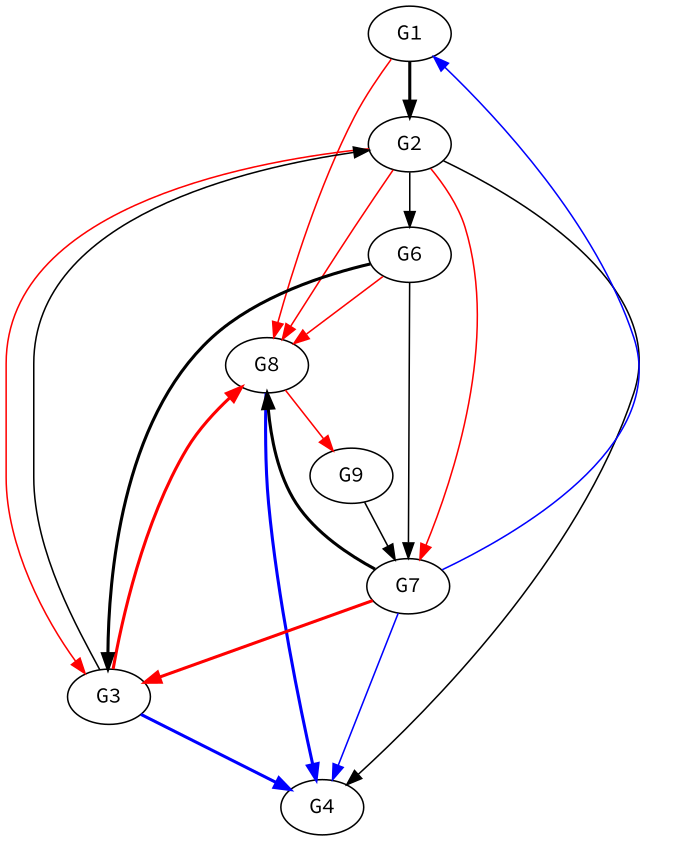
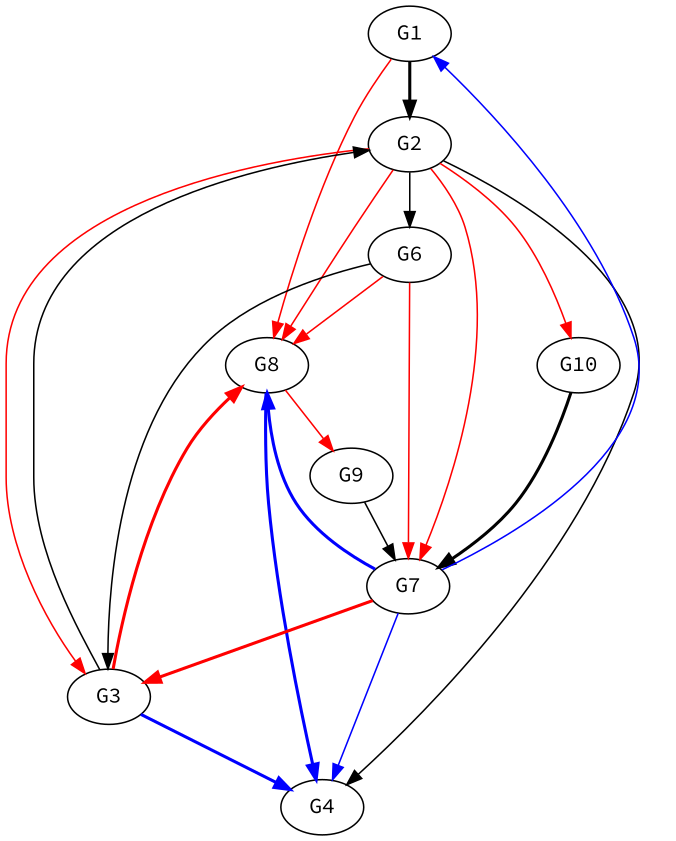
node "G10": added
edge "G6" -> "G3": style bold -> solid
edge "G6" -> "G7": color black -> red
edge "G7" -> "G8": color black -> blue
